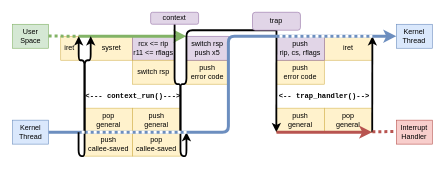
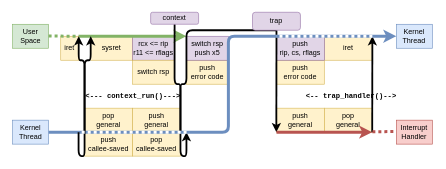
node "<-- trap_handler()-->": moved (324, 96) -> (351, 96)
